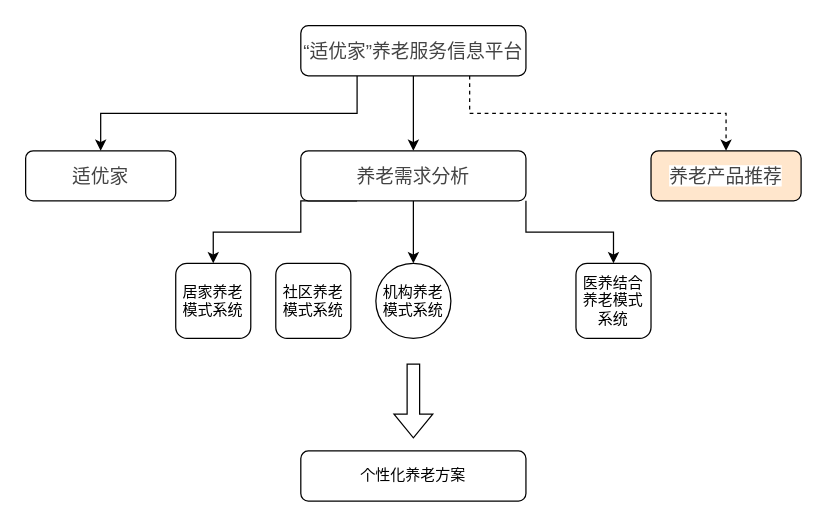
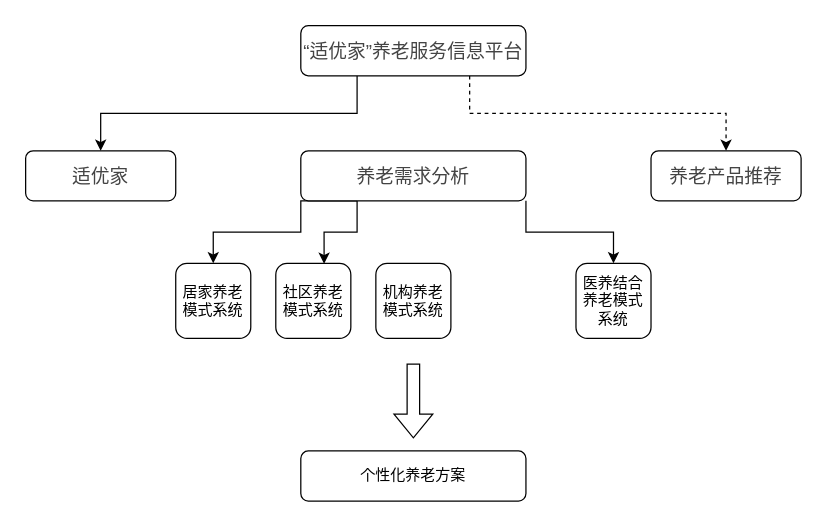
edge "“适优家”养老服务信息平台" -> "养老需求分析": removed
node "养老产品推荐": fillcolor #ffe6cc -> #ffffff
edge "养老需求分析" -> "机构养老模式系统": removed
edge "养老需求分析" -> "社区养老模式系统": added
node "机构养老模式系统": shape ellipse -> rounded rectangle
